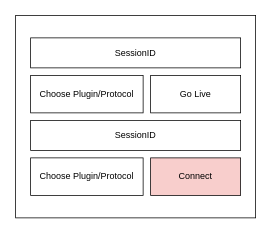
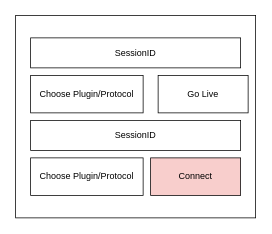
node "Go Live": moved (195, 94) -> (203, 94)
